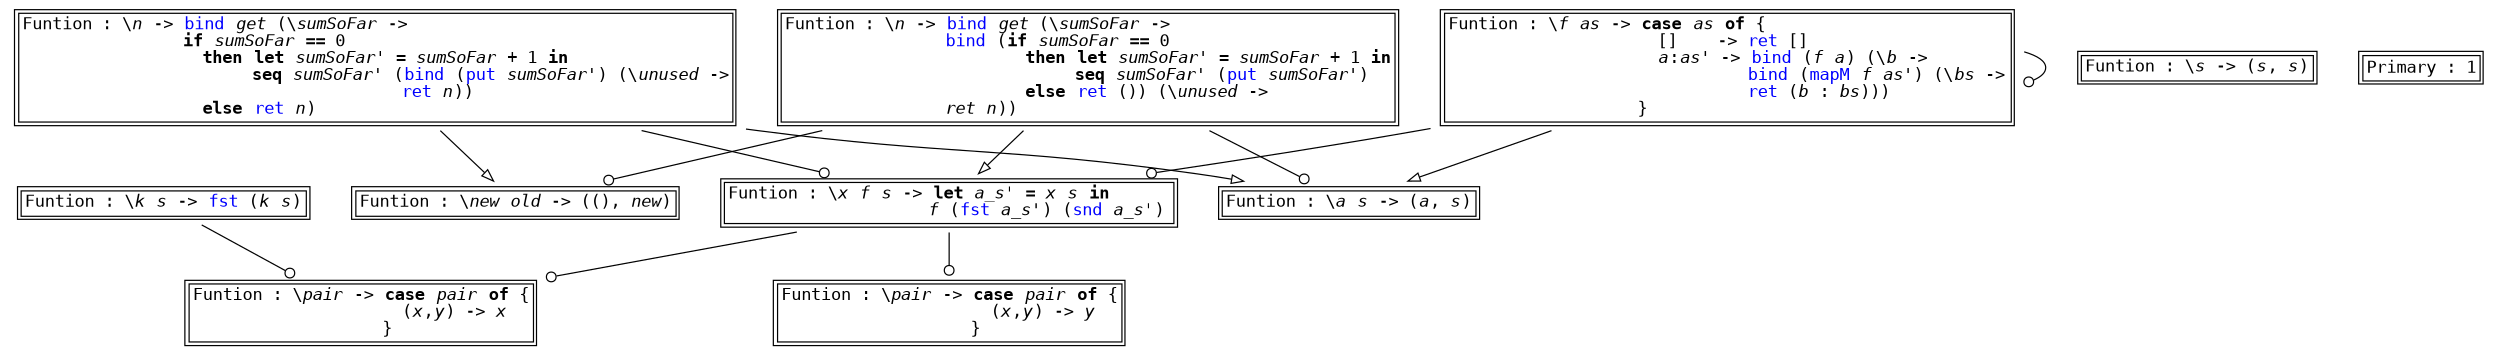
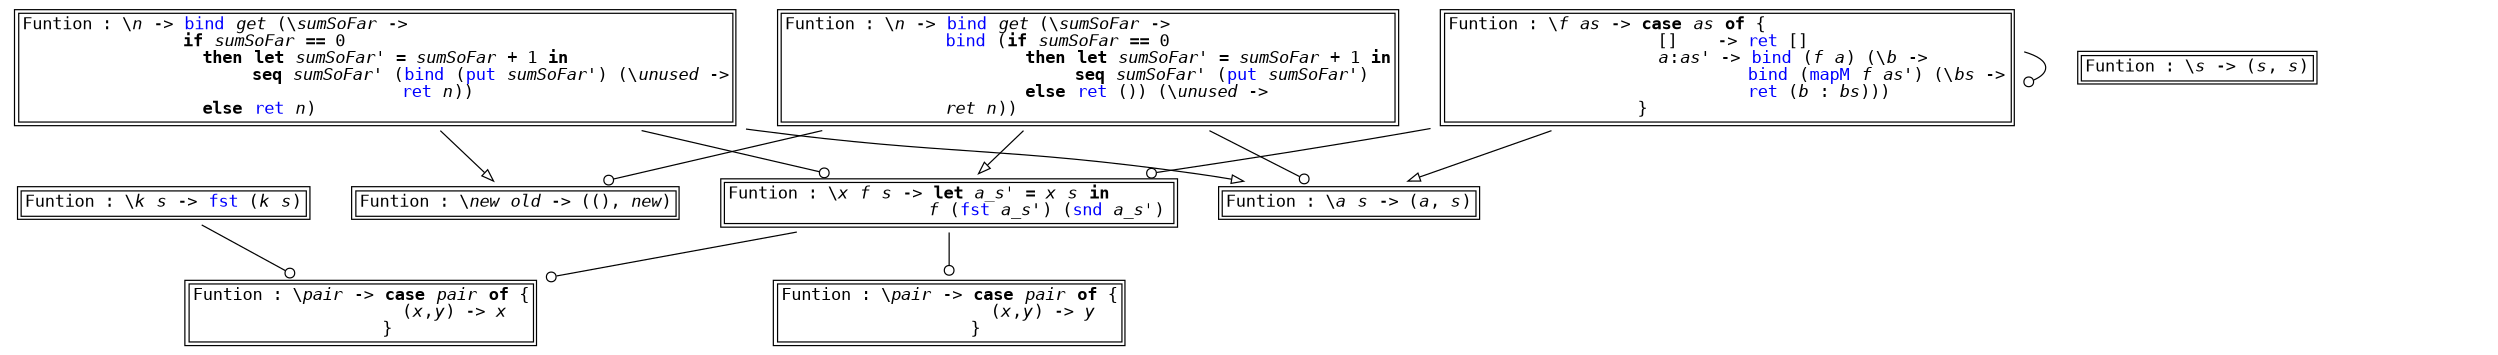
node "Primary : 1": removed
